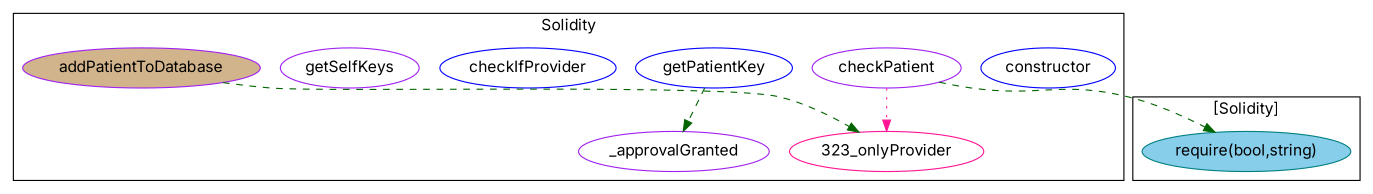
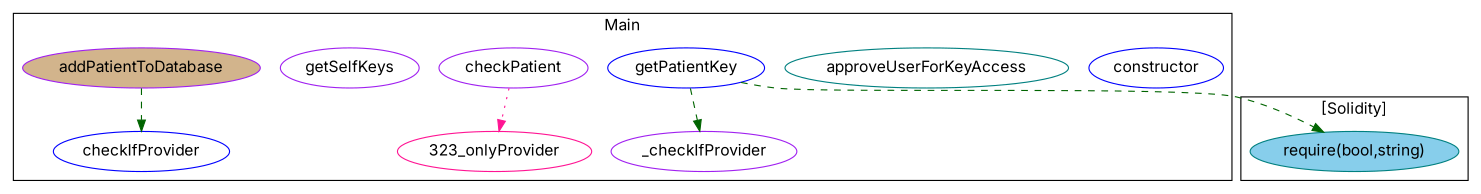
cluster "Solidity": label "Solidity" -> "Main"
node "approveUserForKeyAccess": added
edge "addPatientToDatabase" -> "323_onlyProvider": now "addPatientToDatabase" -> "checkIfProvider"
edge "checkPatient" -> "require(bool,string)": now "getPatientKey" -> "require(bool,string)"
node "_approvalGranted": label "_approvalGranted" -> "_checkIfProvider"
